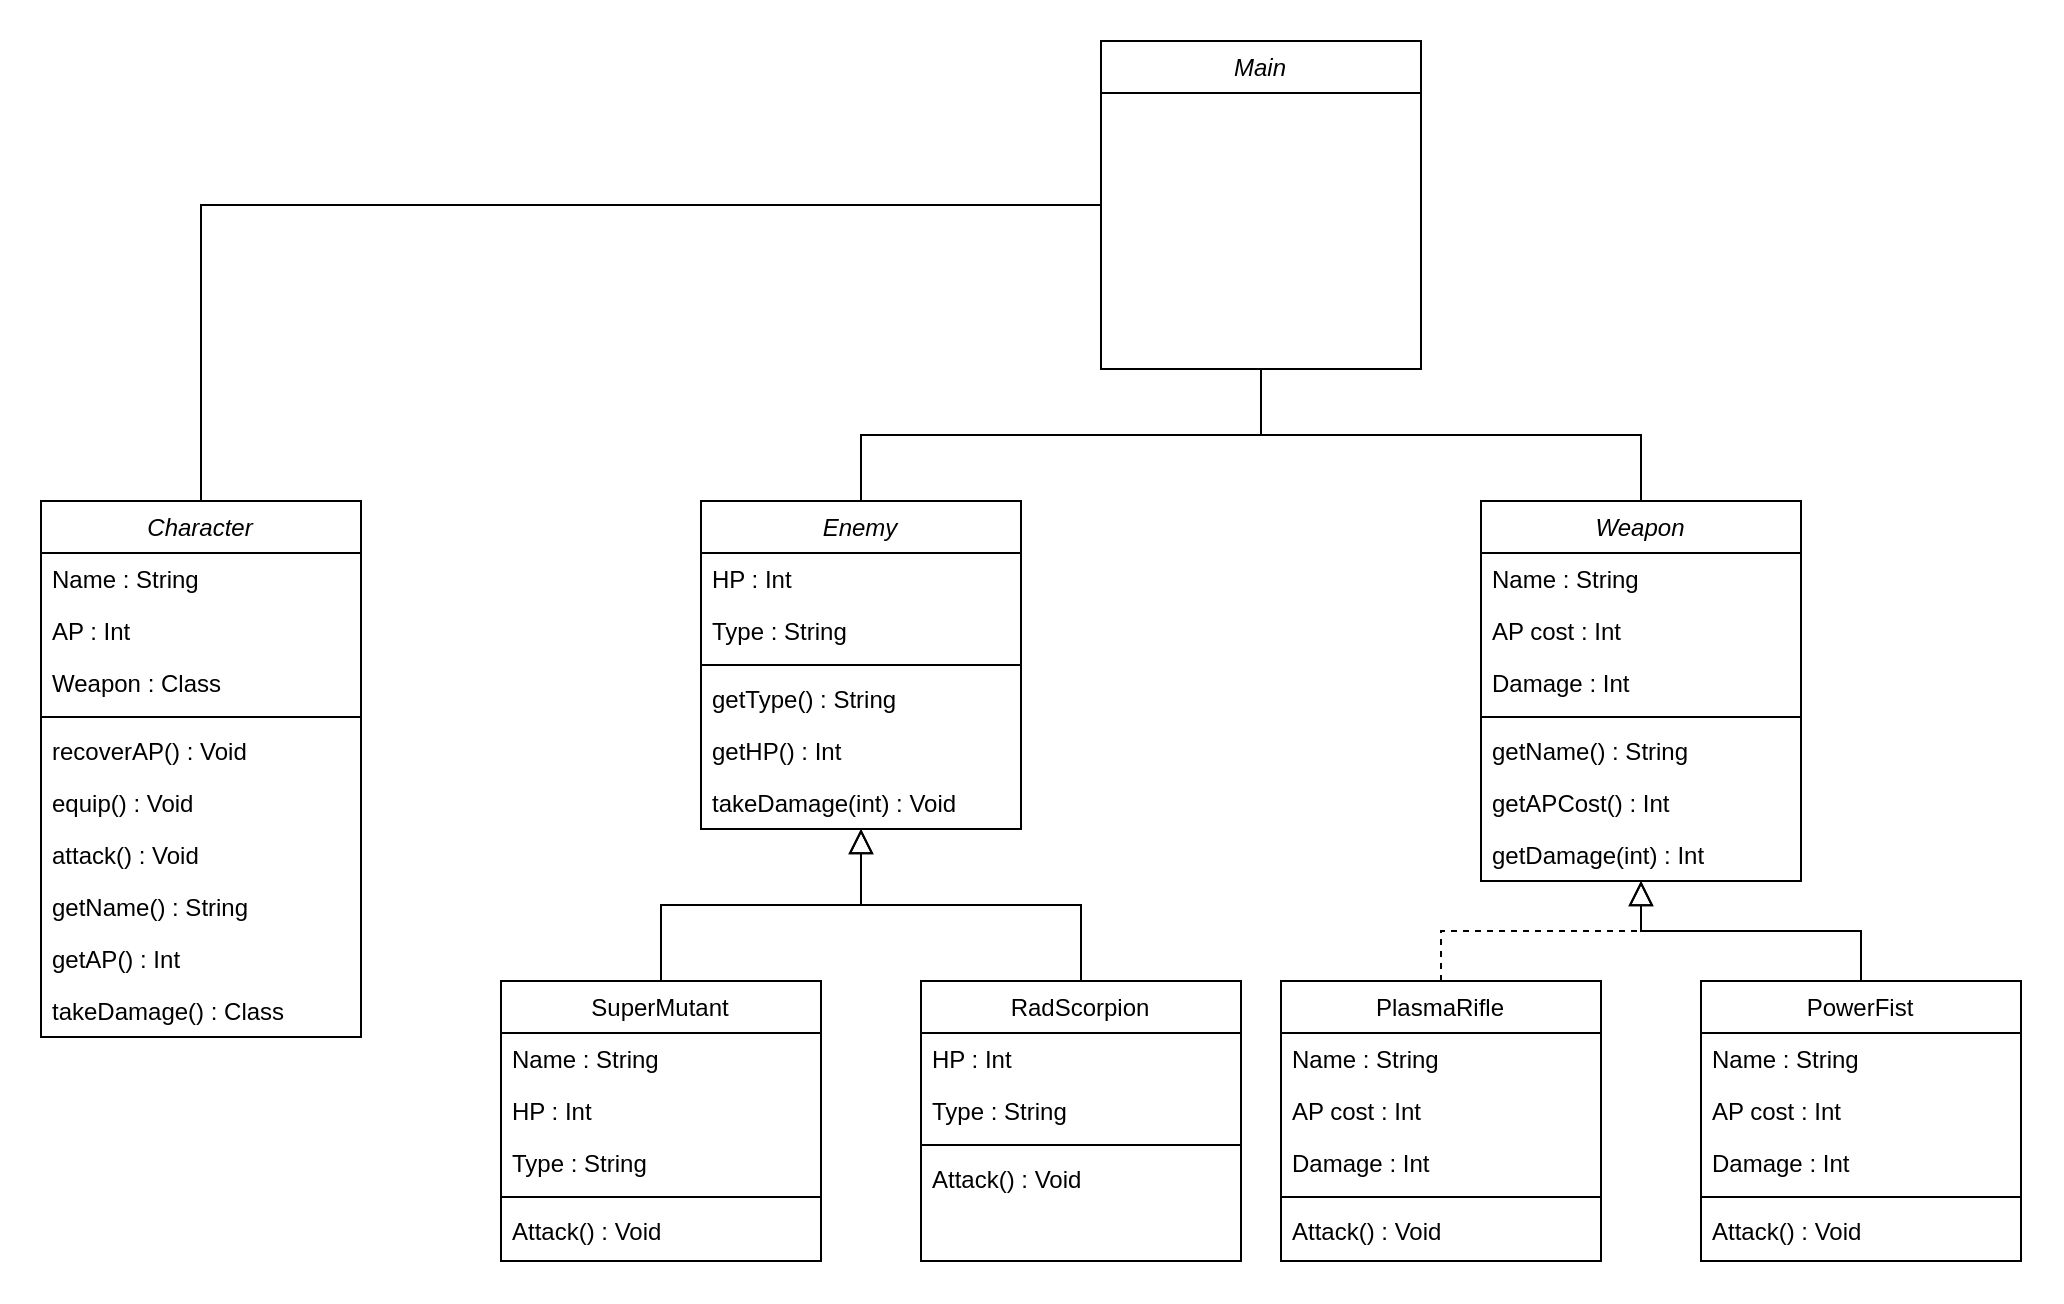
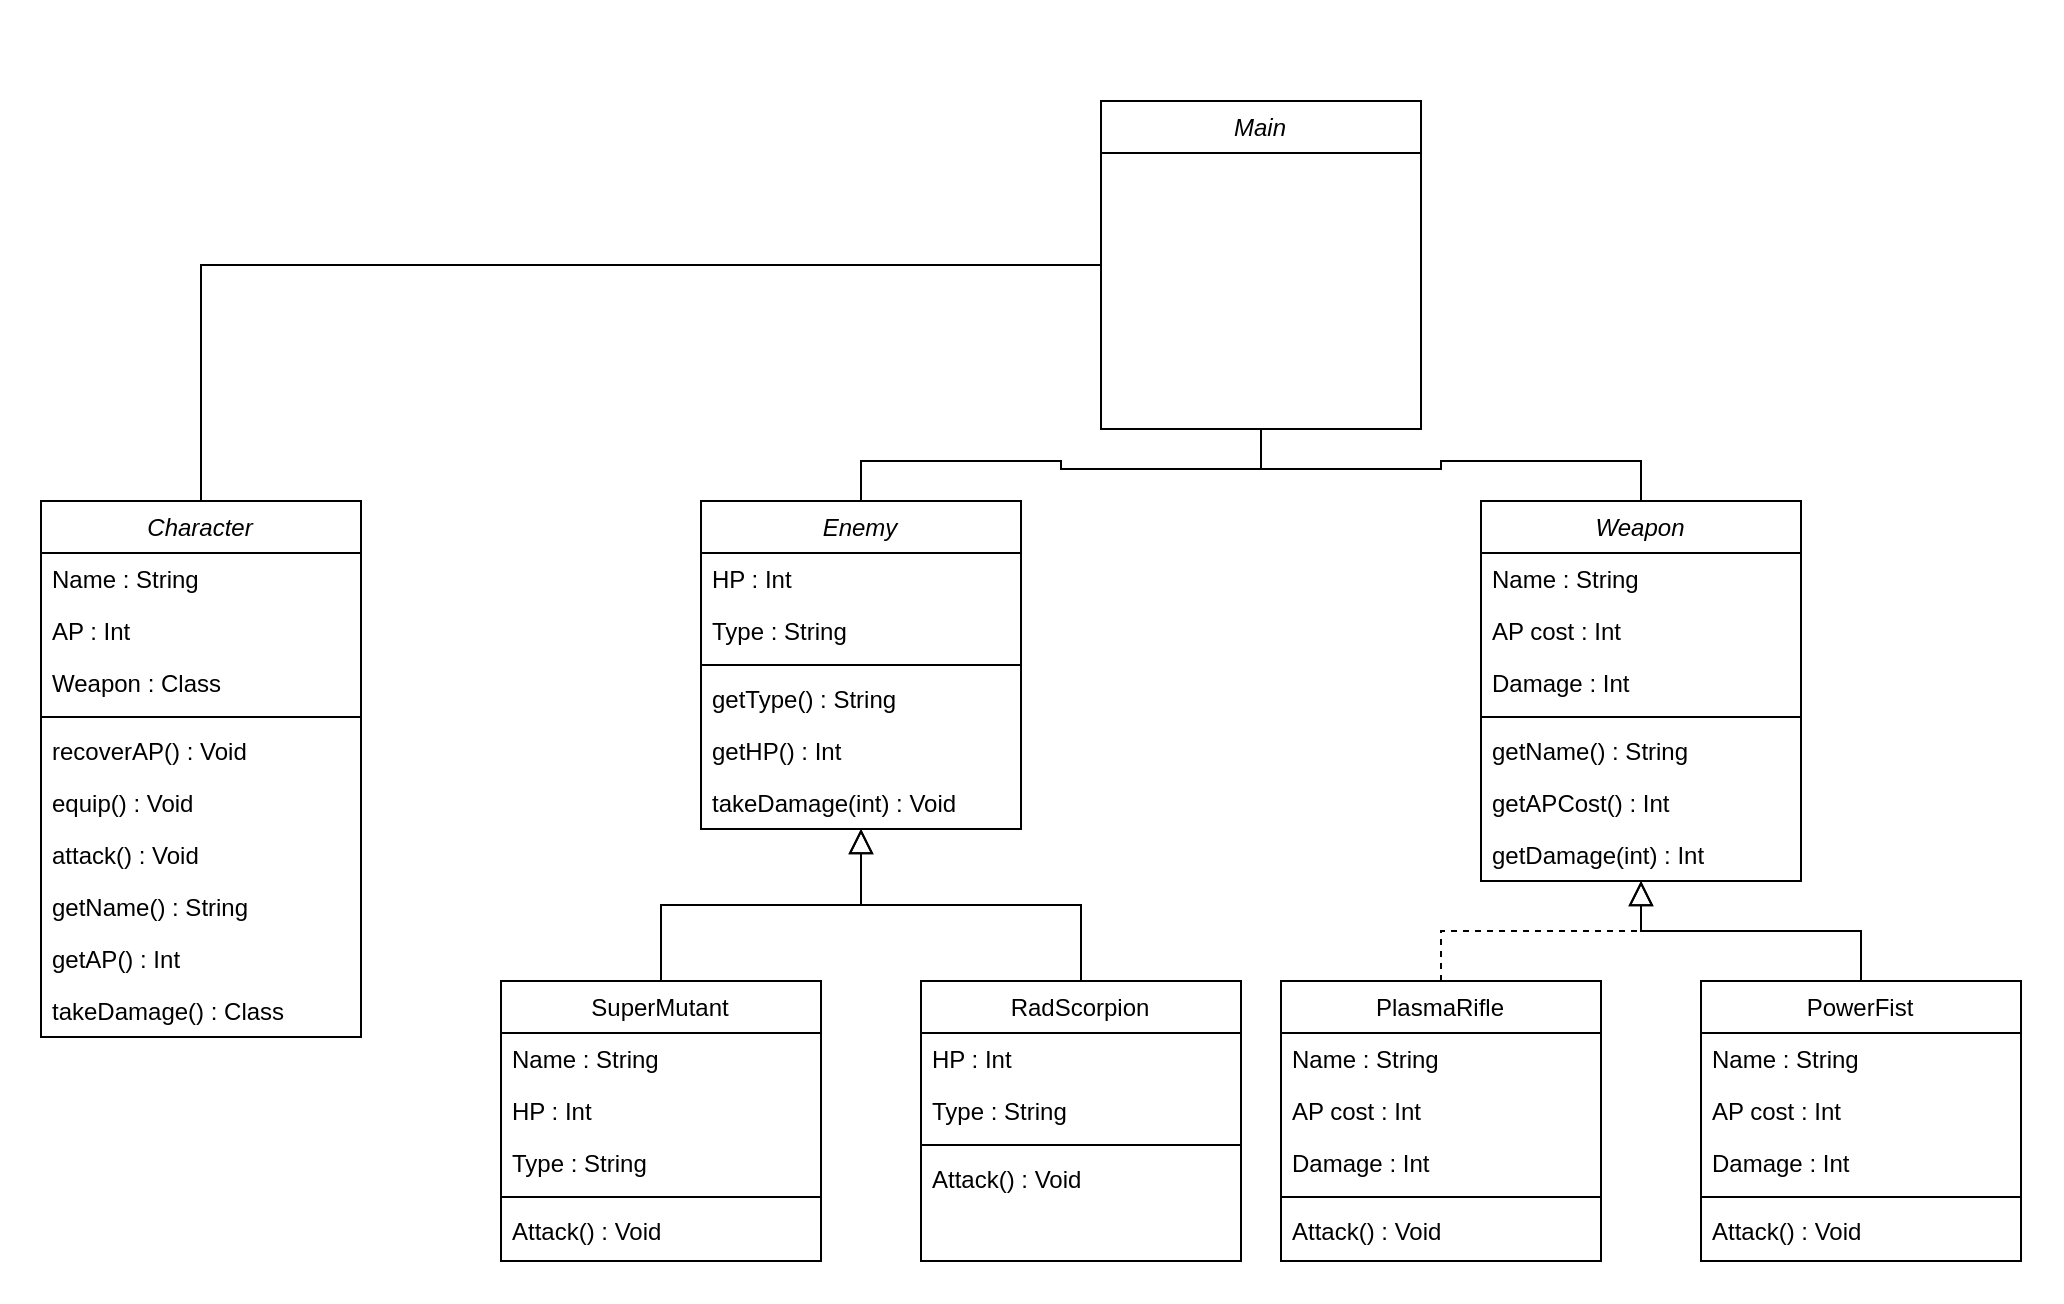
node "Main": moved (1261, 205) -> (1261, 265)
